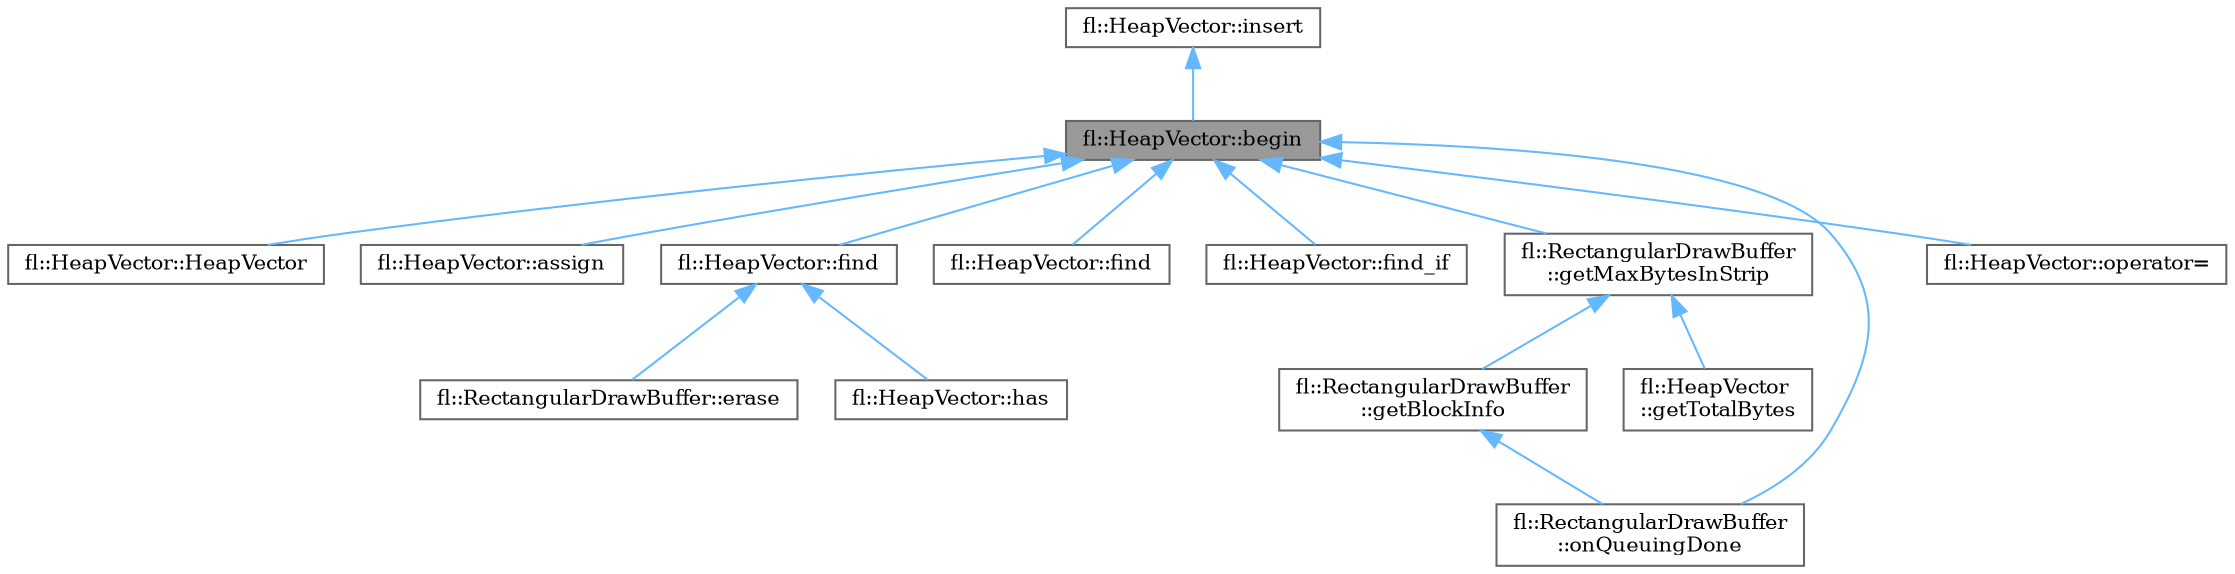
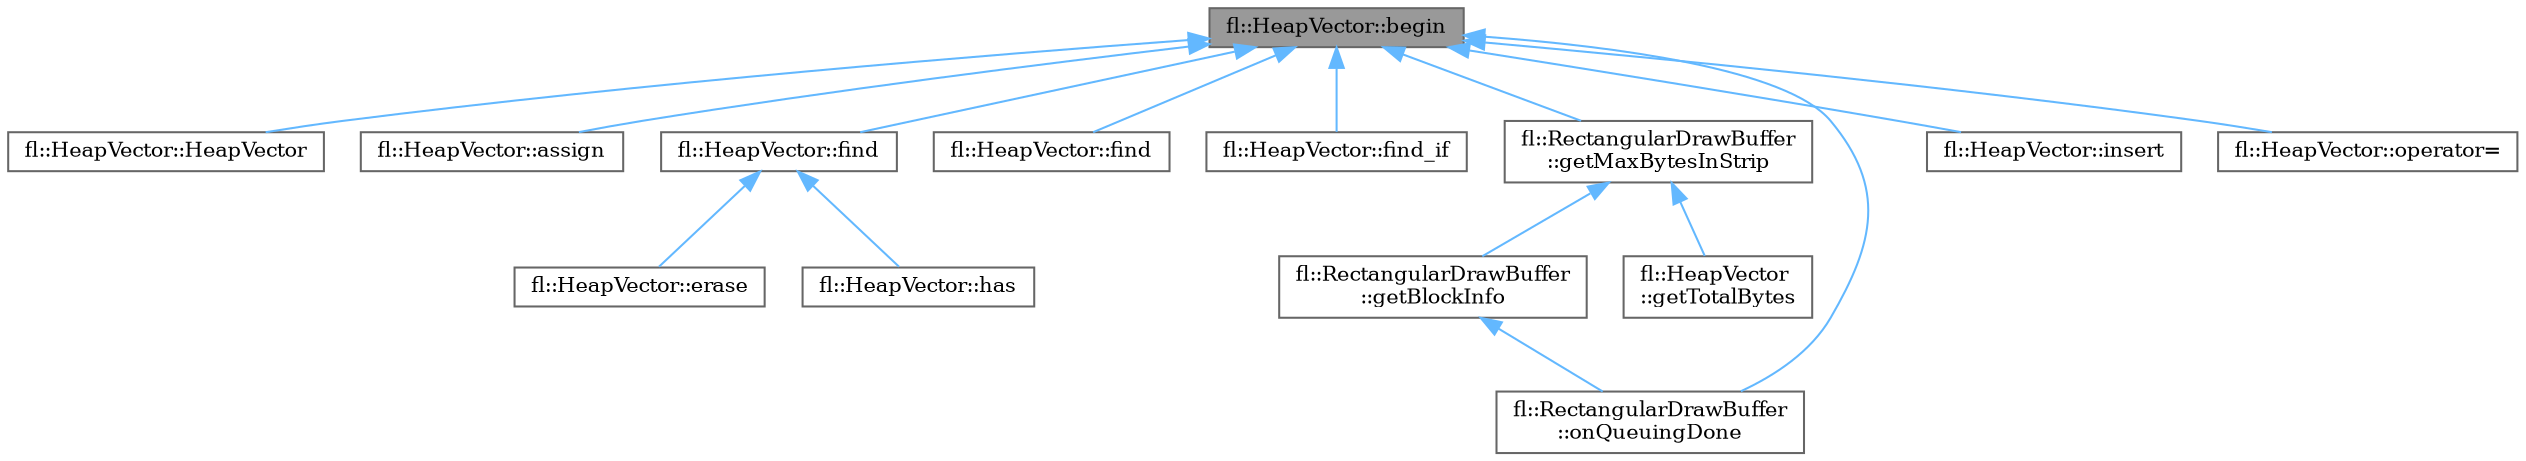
edge "fl::HeapVector::begin" -> "fl::HeapVector::insert": reversed
node "fl::RectangularDrawBuffer::erase": label "fl::RectangularDrawBuffer::erase" -> "fl::HeapVector::erase"
